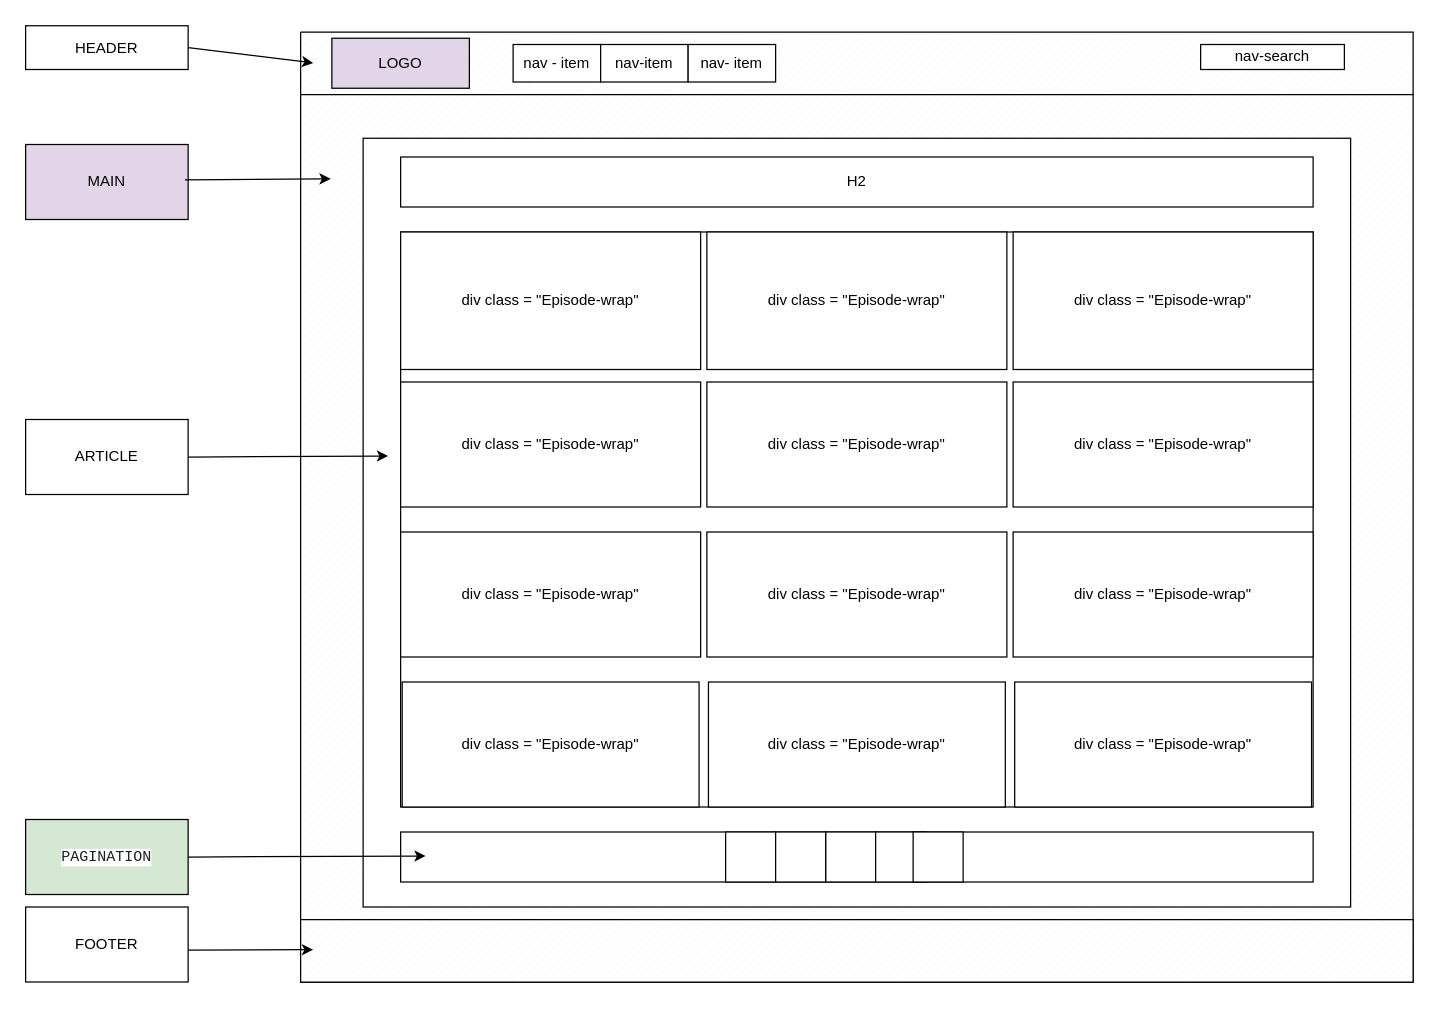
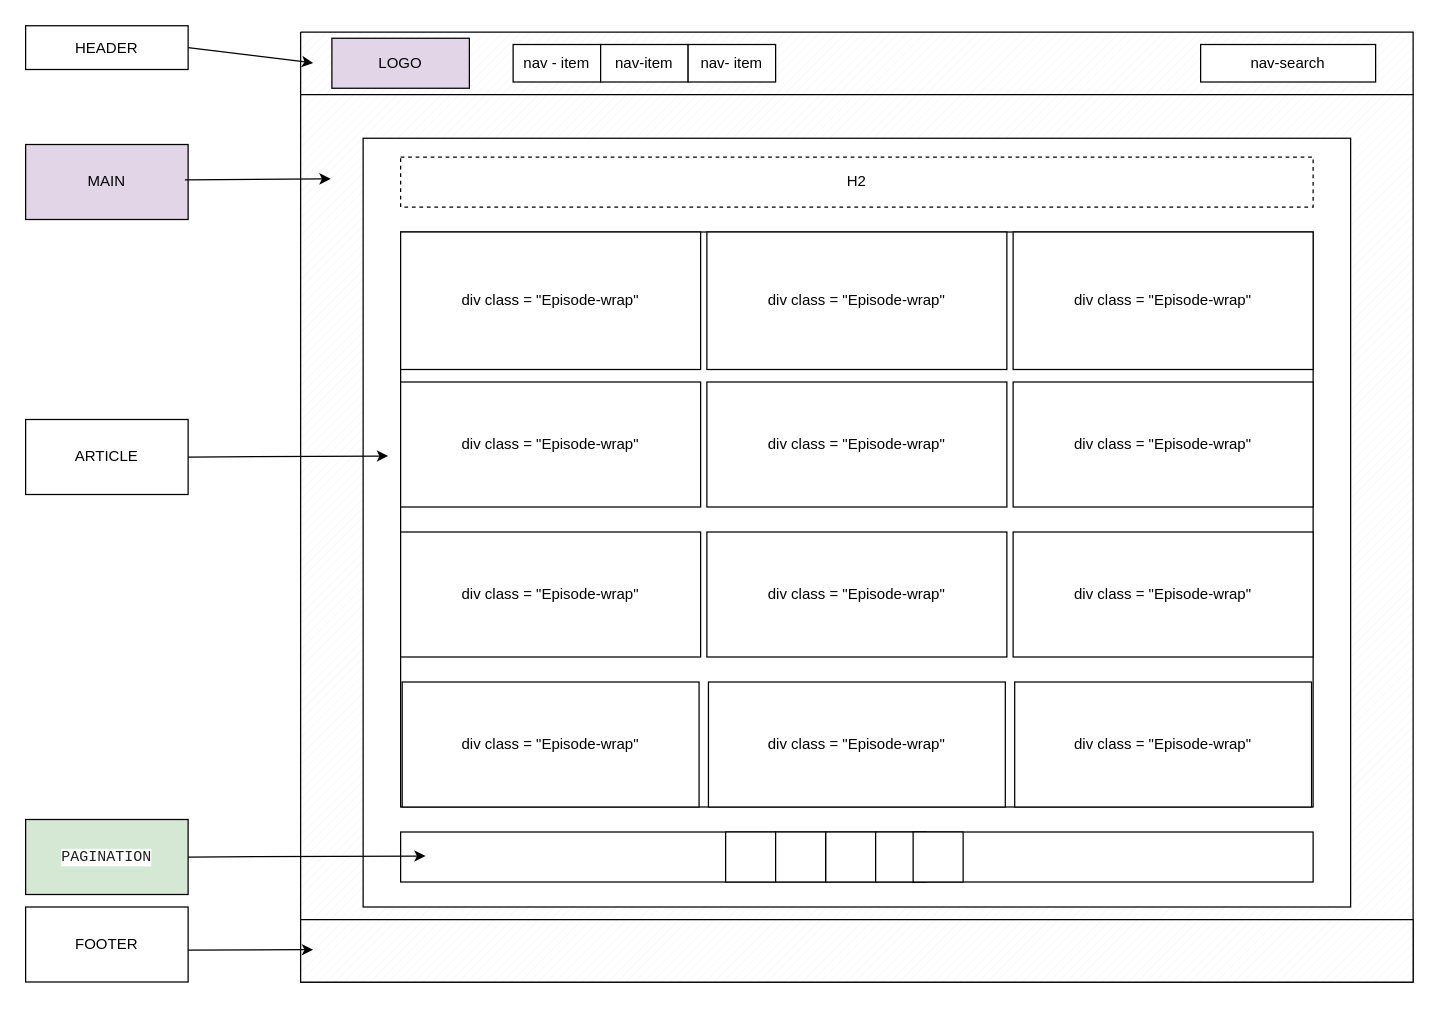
node "nav-search": size 144x25 -> 175x38
node "H2": style solid -> dashed
